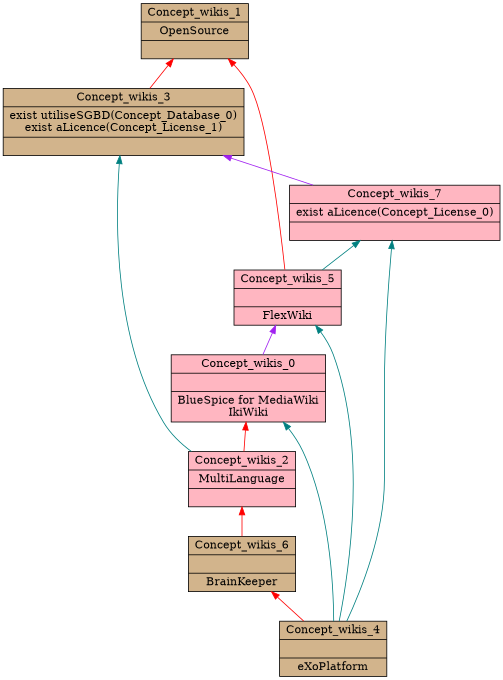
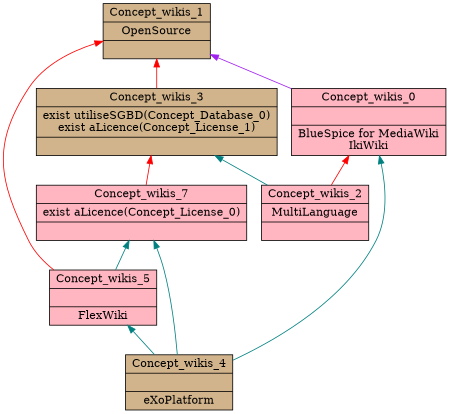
edge "Concept_wikis_7" -> "Concept_wikis_3": color purple -> red
edge "Concept_wikis_0" -> "Concept_wikis_5": now "Concept_wikis_0" -> "Concept_wikis_1"
node "Concept_wikis_6": removed
